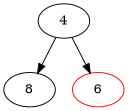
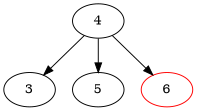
node "8": label "8" -> "5"
node "3": added
